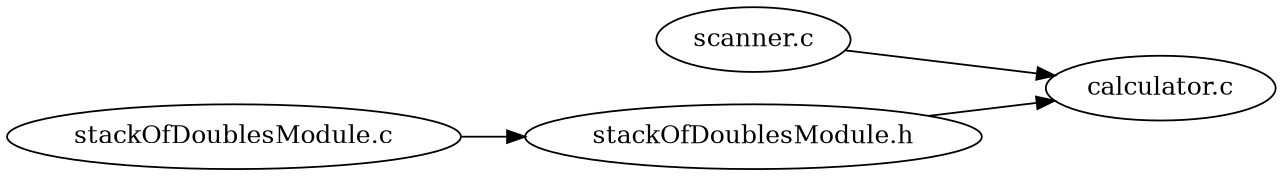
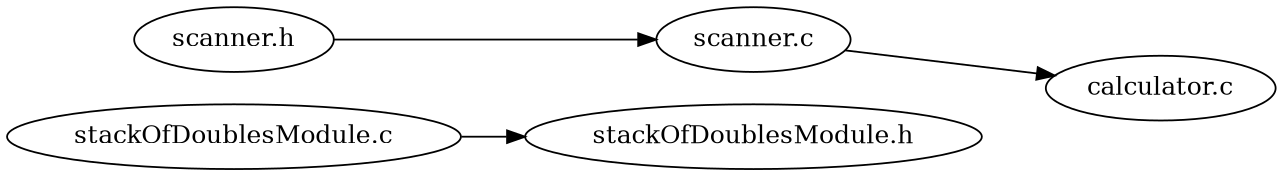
node "scanner.h": added
edge "stackOfDoublesModule.h" -> "calculator.c": removed
